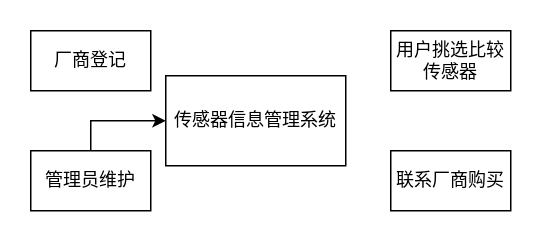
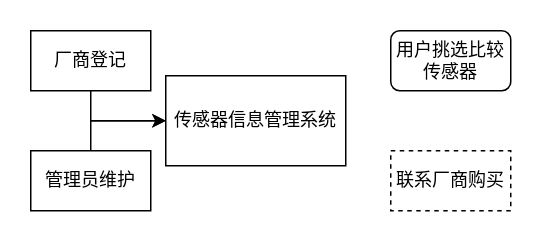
node "用户挑选比较传感器": shape rectangle -> rounded rectangle
edge "厂商登记" -> "传感器信息管理系统": added
node "联系厂商购买": style solid -> dashed
